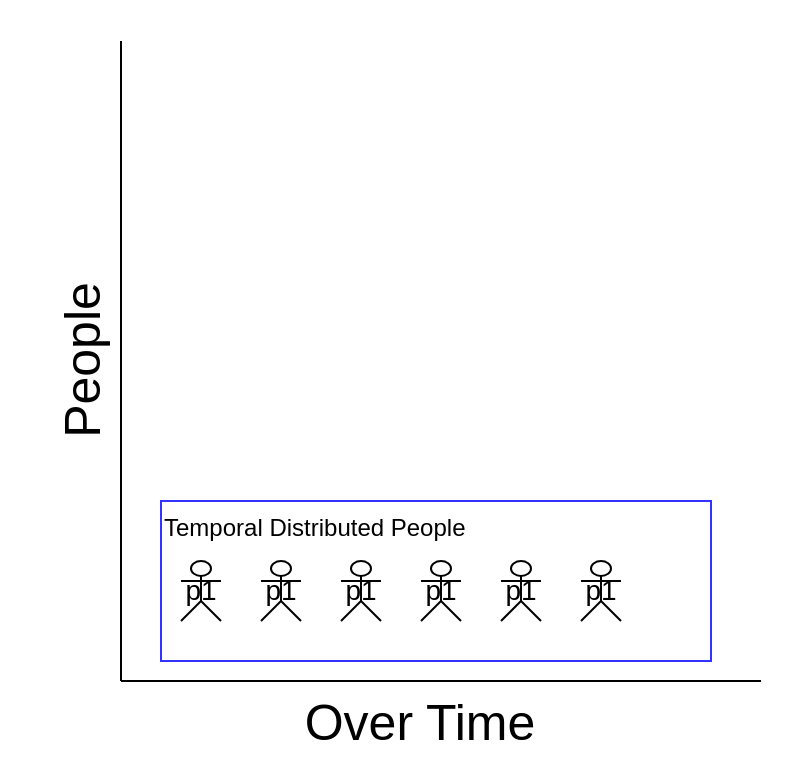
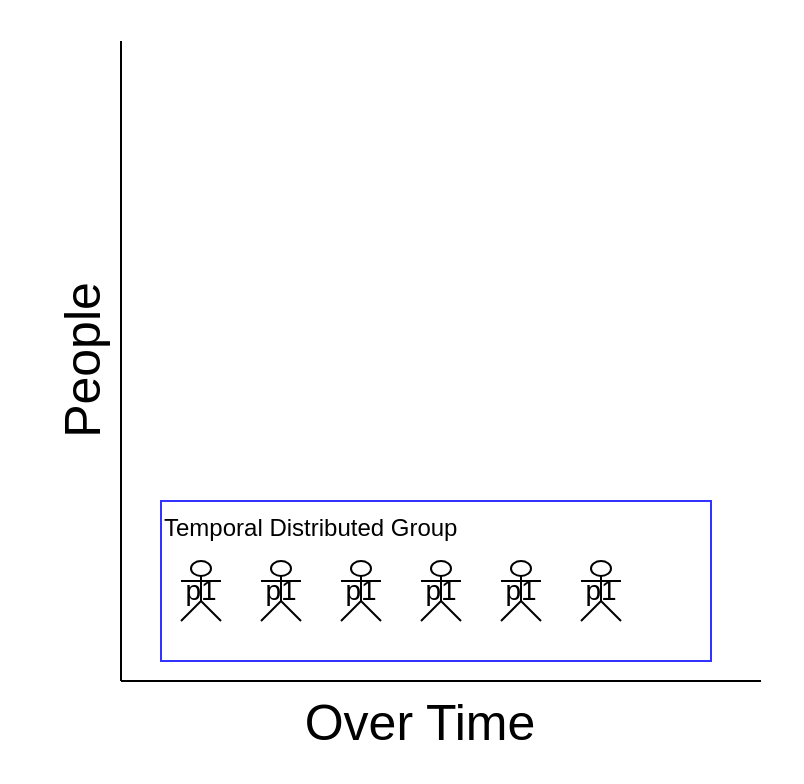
node "Temporal Distributed People": label "Temporal Distributed People" -> "Temporal Distributed Group"
